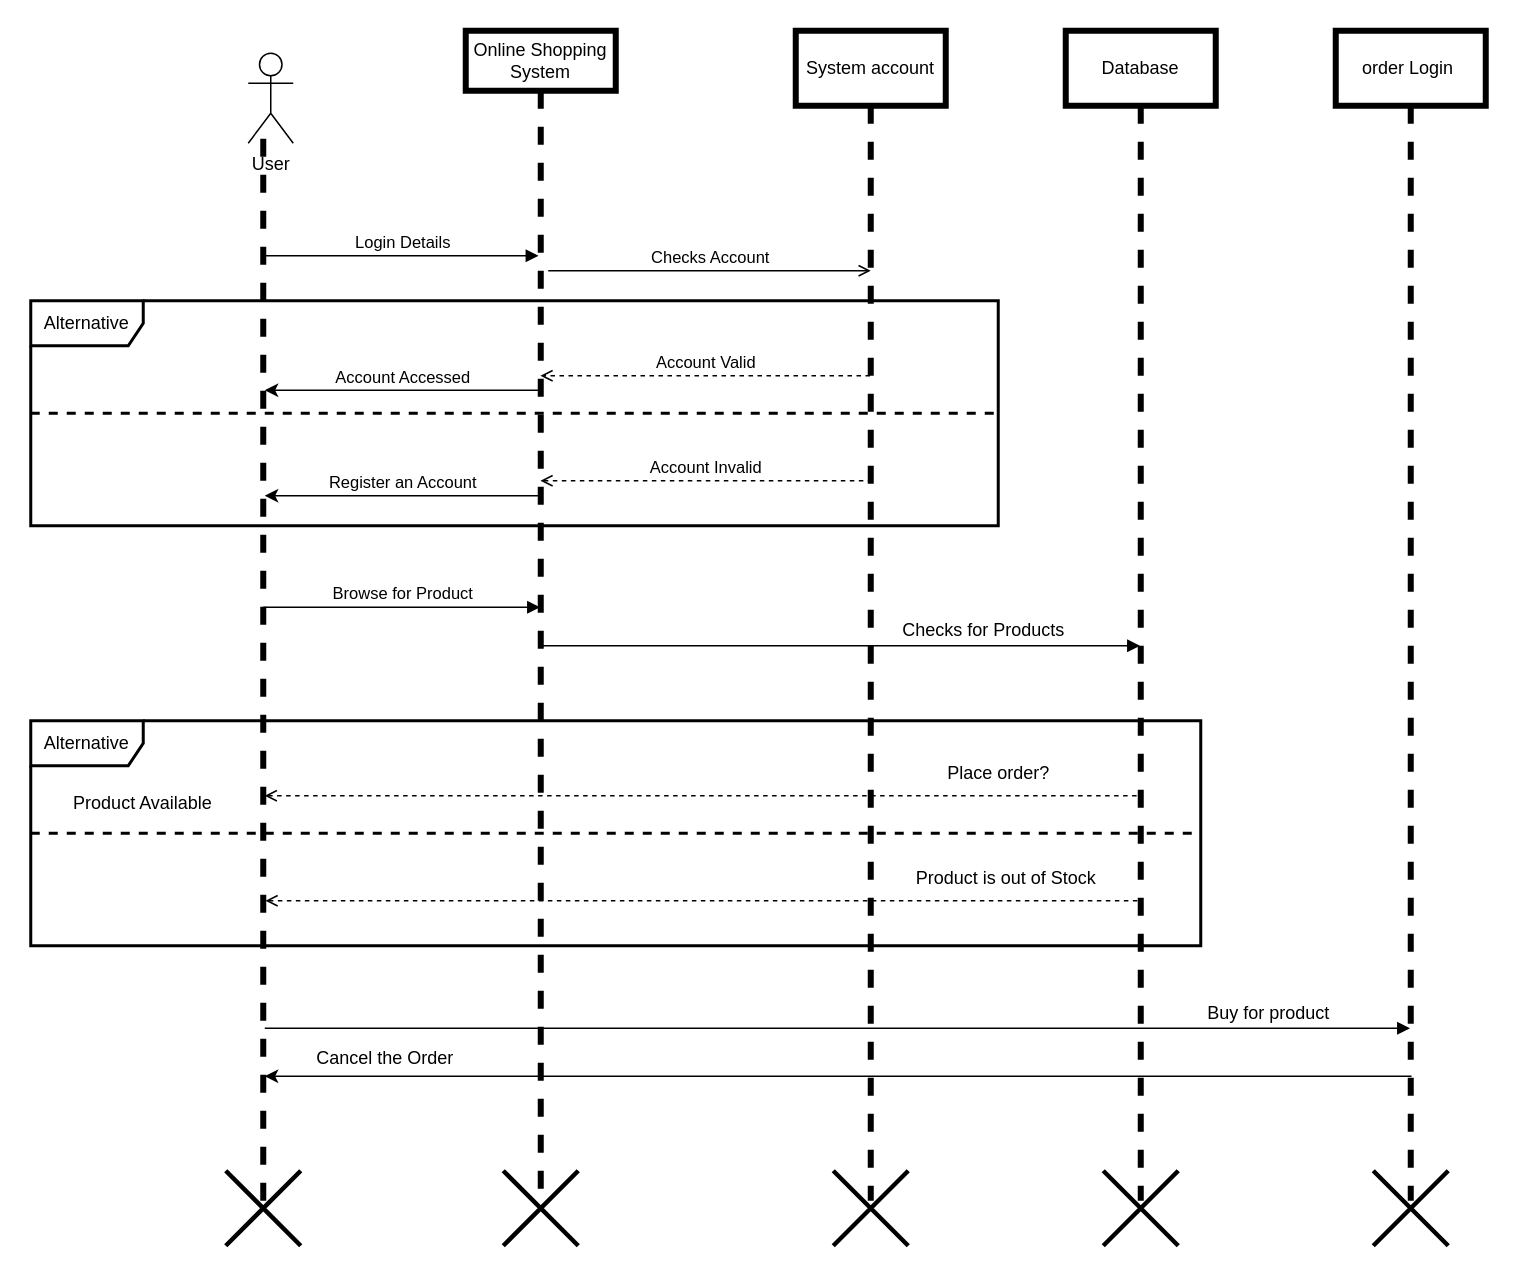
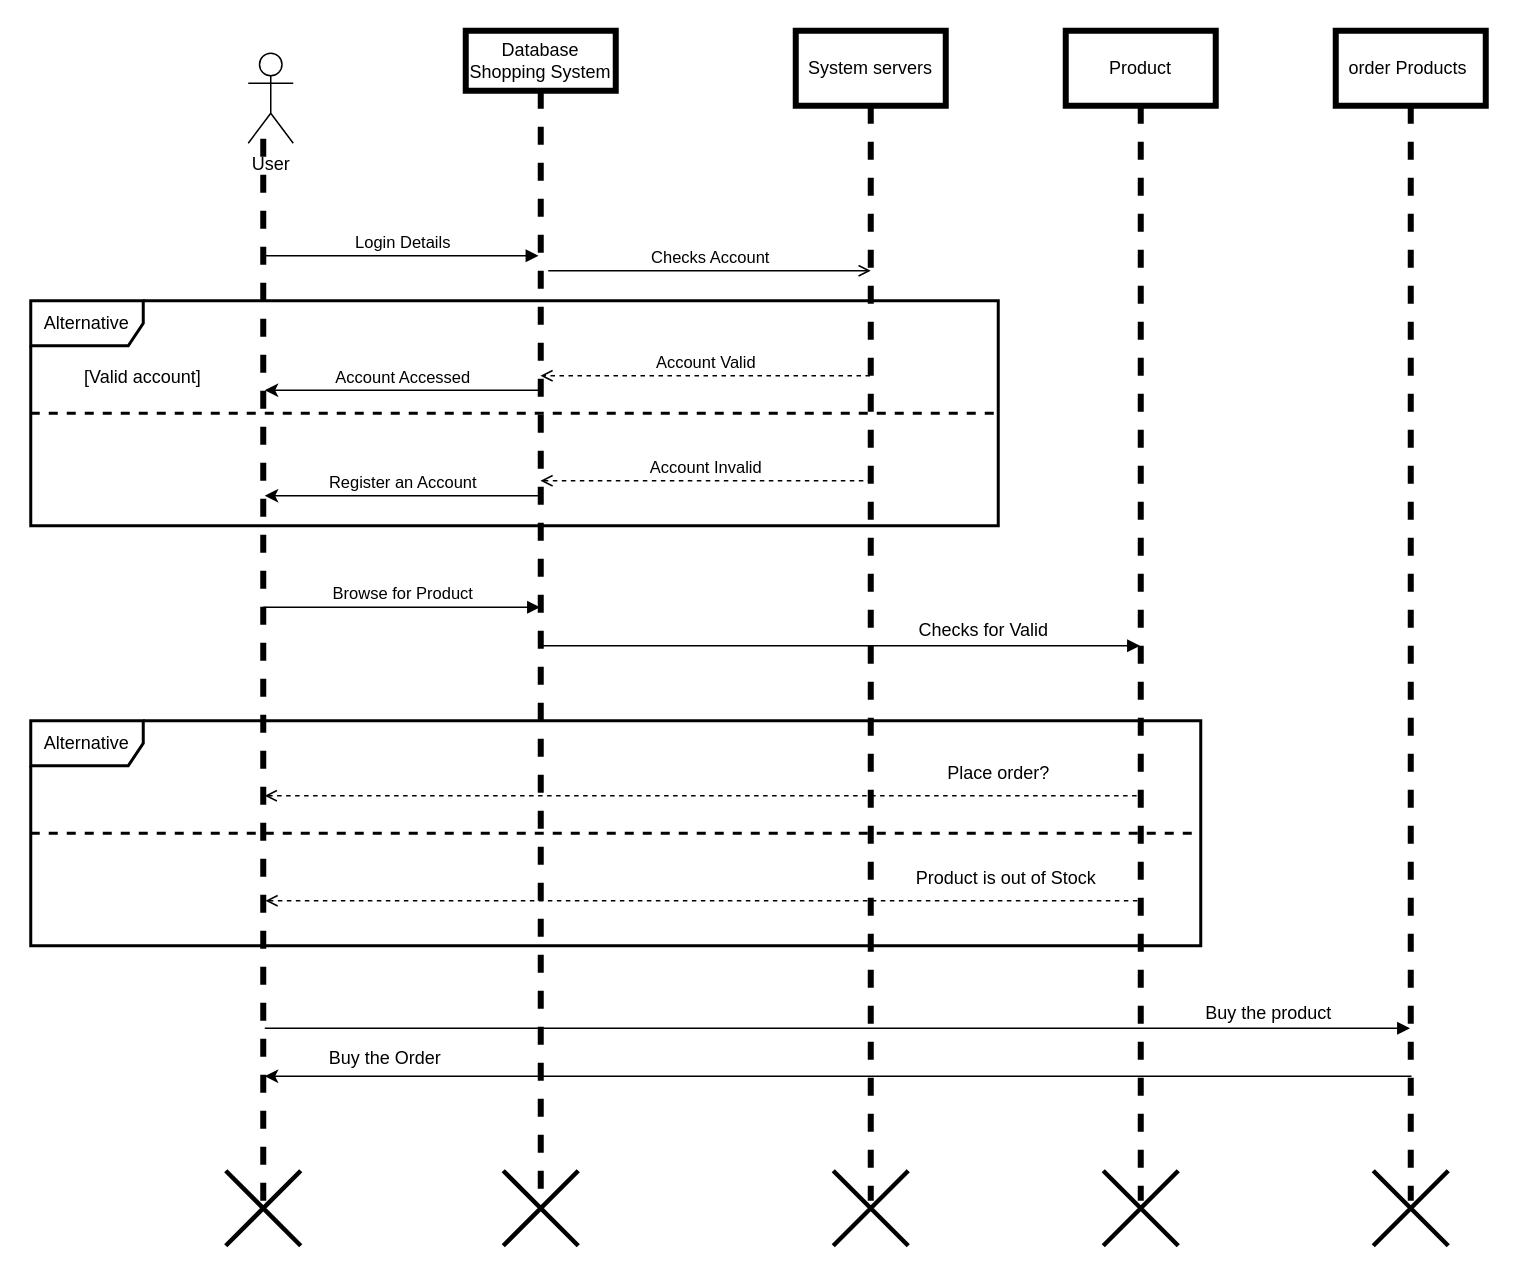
node "Online Shopping System": label "Online Shopping System" -> "Database Shopping System"
node "System account": label "System account" -> "System servers"
node "Database": label "Database" -> "Product"
node "order Login": label "order Login" -> "order Products"
node "[Valid account]": added
node "Checks for Products": label "Checks for Products" -> "Checks for Valid"
node "Product Available": removed
node "Buy for product": label "Buy for product" -> "Buy the product"
node "Cancel the Order": label "Cancel the Order" -> "Buy the Order"
